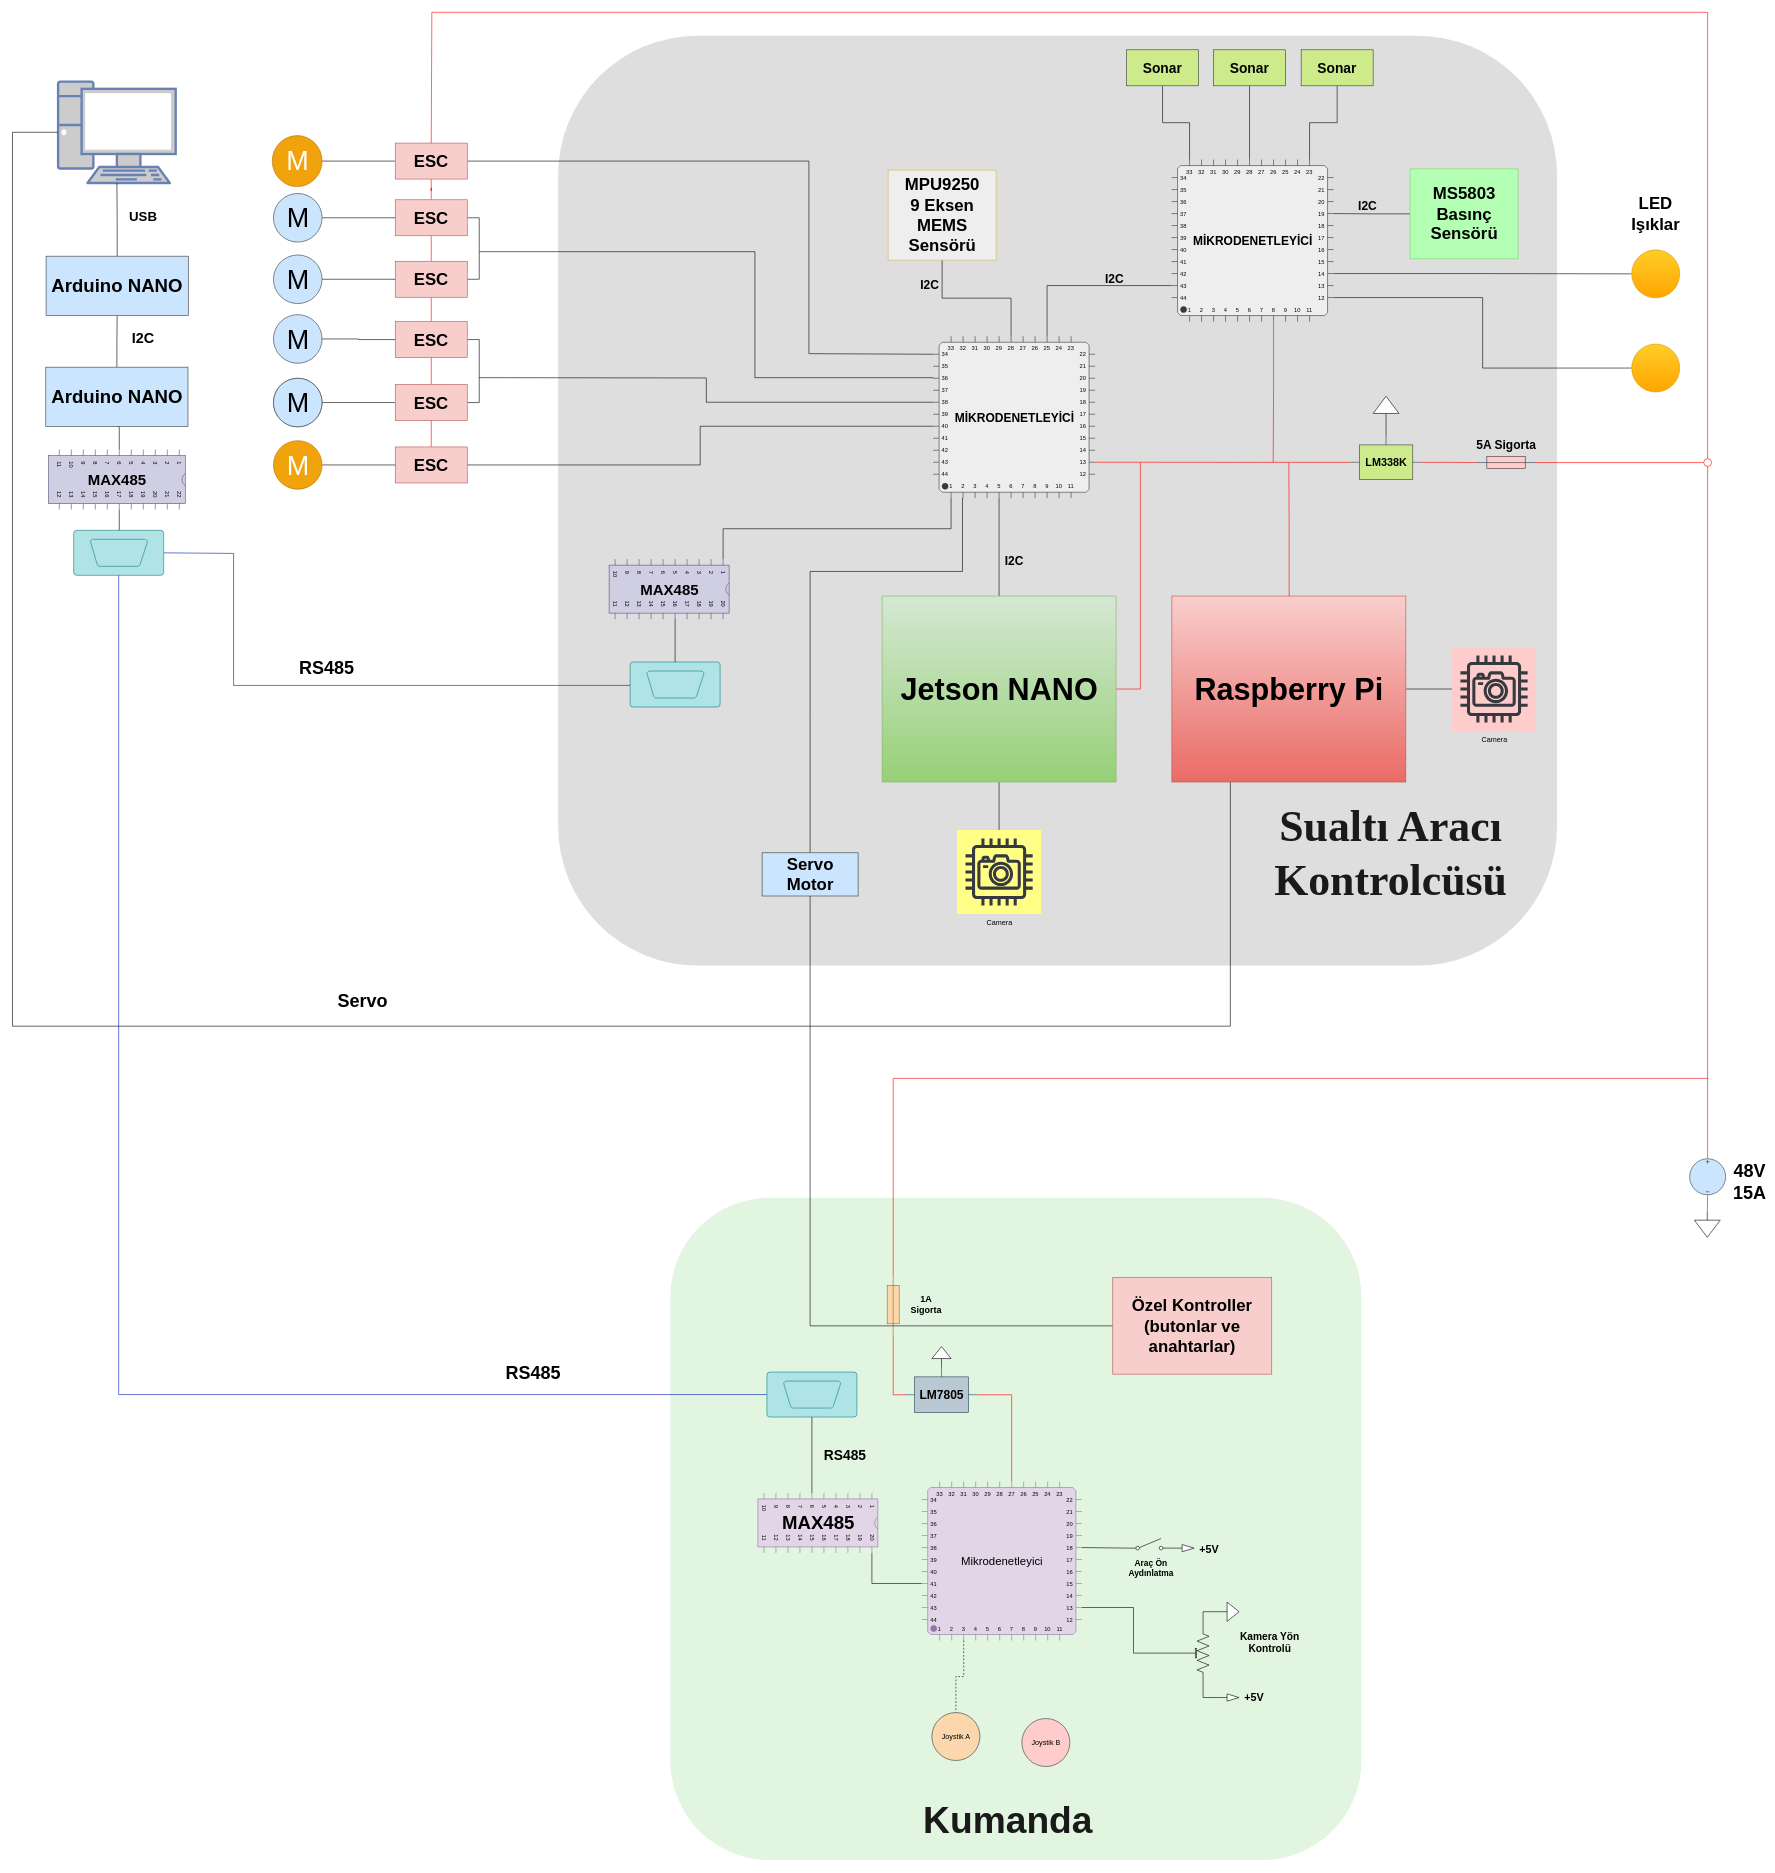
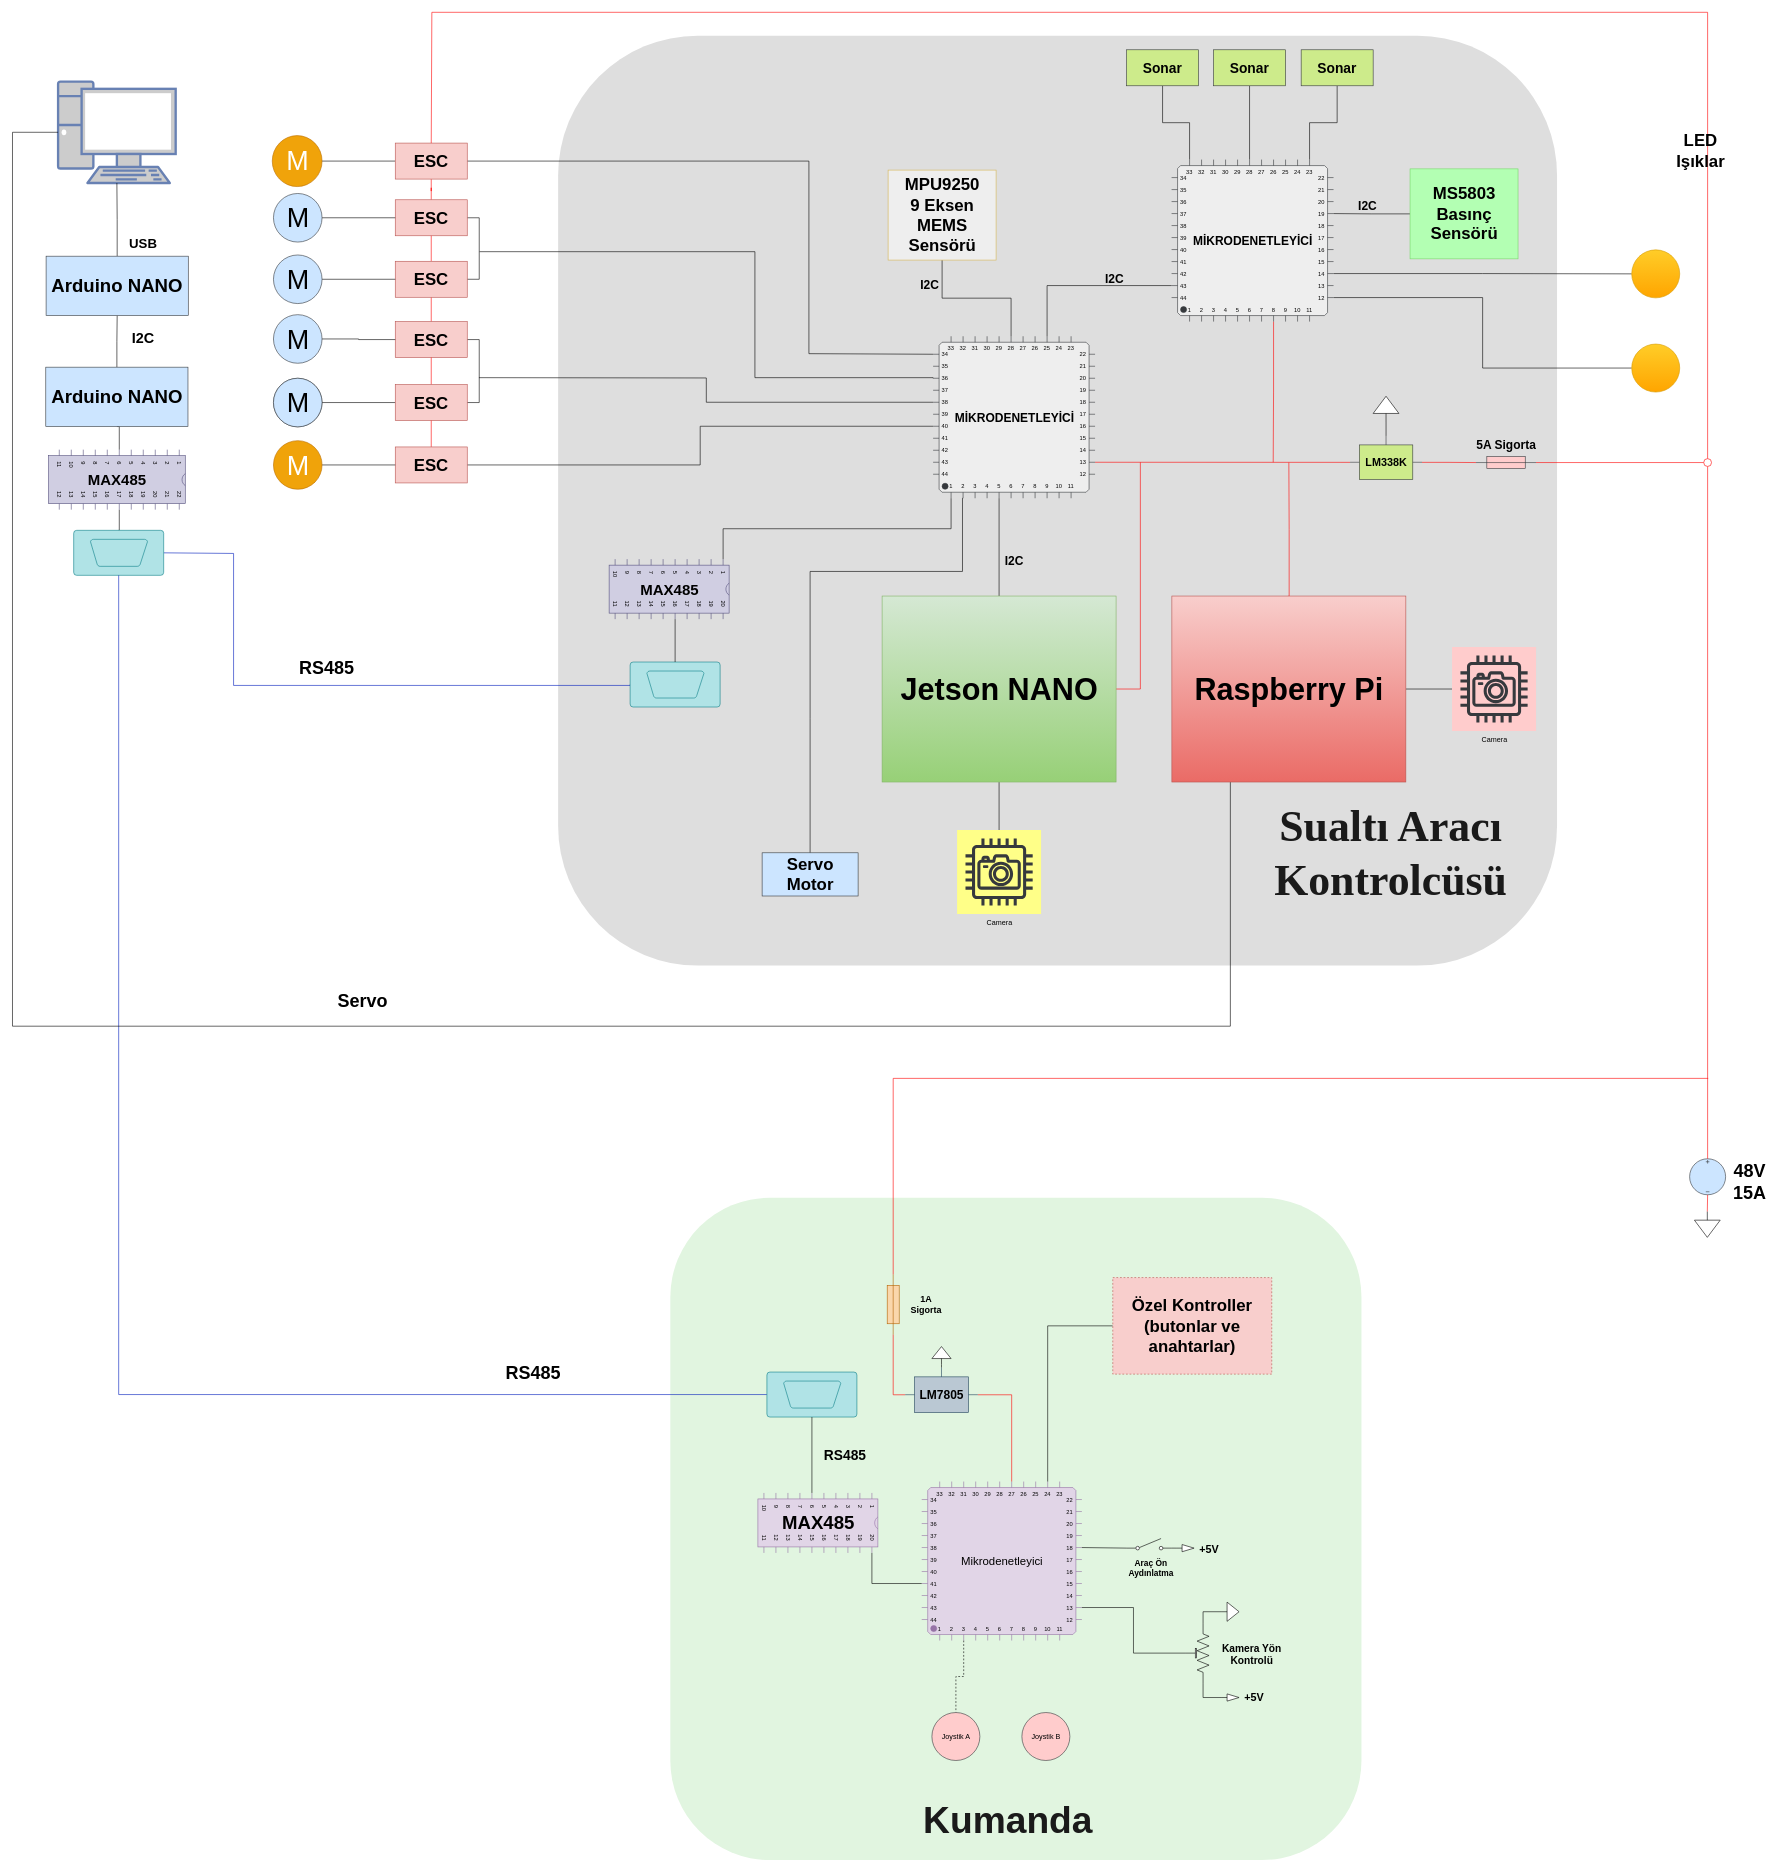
node "LED Işıklar": moved (1656, 214) -> (1701, 151)
node "USB": moved (143, 218) -> (143, 245)
edge "Servo Motor" -- "Özel Kontroller (butonlar ve anahtarlar)": now "Mikrodenetleyici" -- "Özel Kontroller (butonlar ve anahtarlar)"
node "Özel Kontroller (butonlar ve anahtarlar)": style solid -> dashed
node "Kamera Yön Kontrolü": moved (1270, 1643) -> (1252, 1655)
node "Joystik A": fillcolor #fad7ac -> #ffcccc
node "Joystik B": moved (1046, 1743) -> (1046, 1737)
